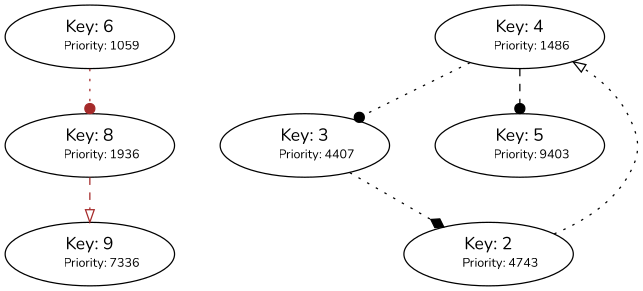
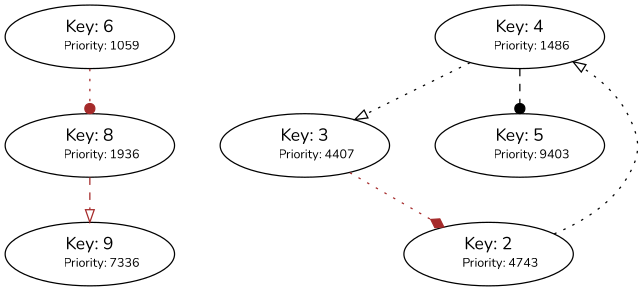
edge "Key: 4" -> "Key: 3": arrowhead dot -> onormal
edge "Key: 3" -> "Key: 2": color black -> brown
